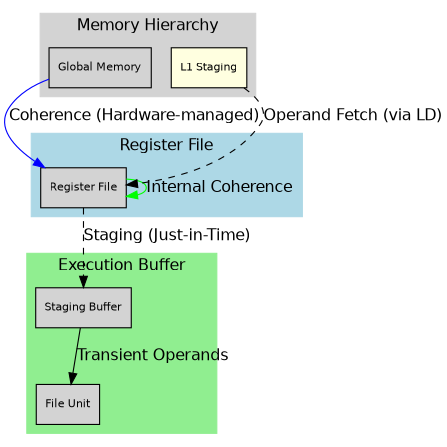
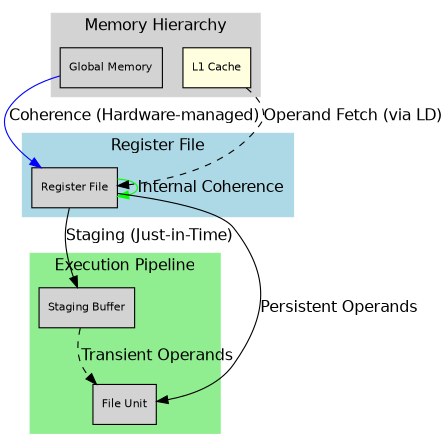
node "L1 Staging": label "L1 Staging" -> "L1 Cache"
edge "Register File" -> "Staging Buffer": style dashed -> solid
cluster "Execution Buffer": label "Execution Buffer" -> "Execution Pipeline"
edge "Register File" -> "File Unit": added, label "Persistent Operands"
edge "Staging Buffer" -> "File Unit": style solid -> dashed
